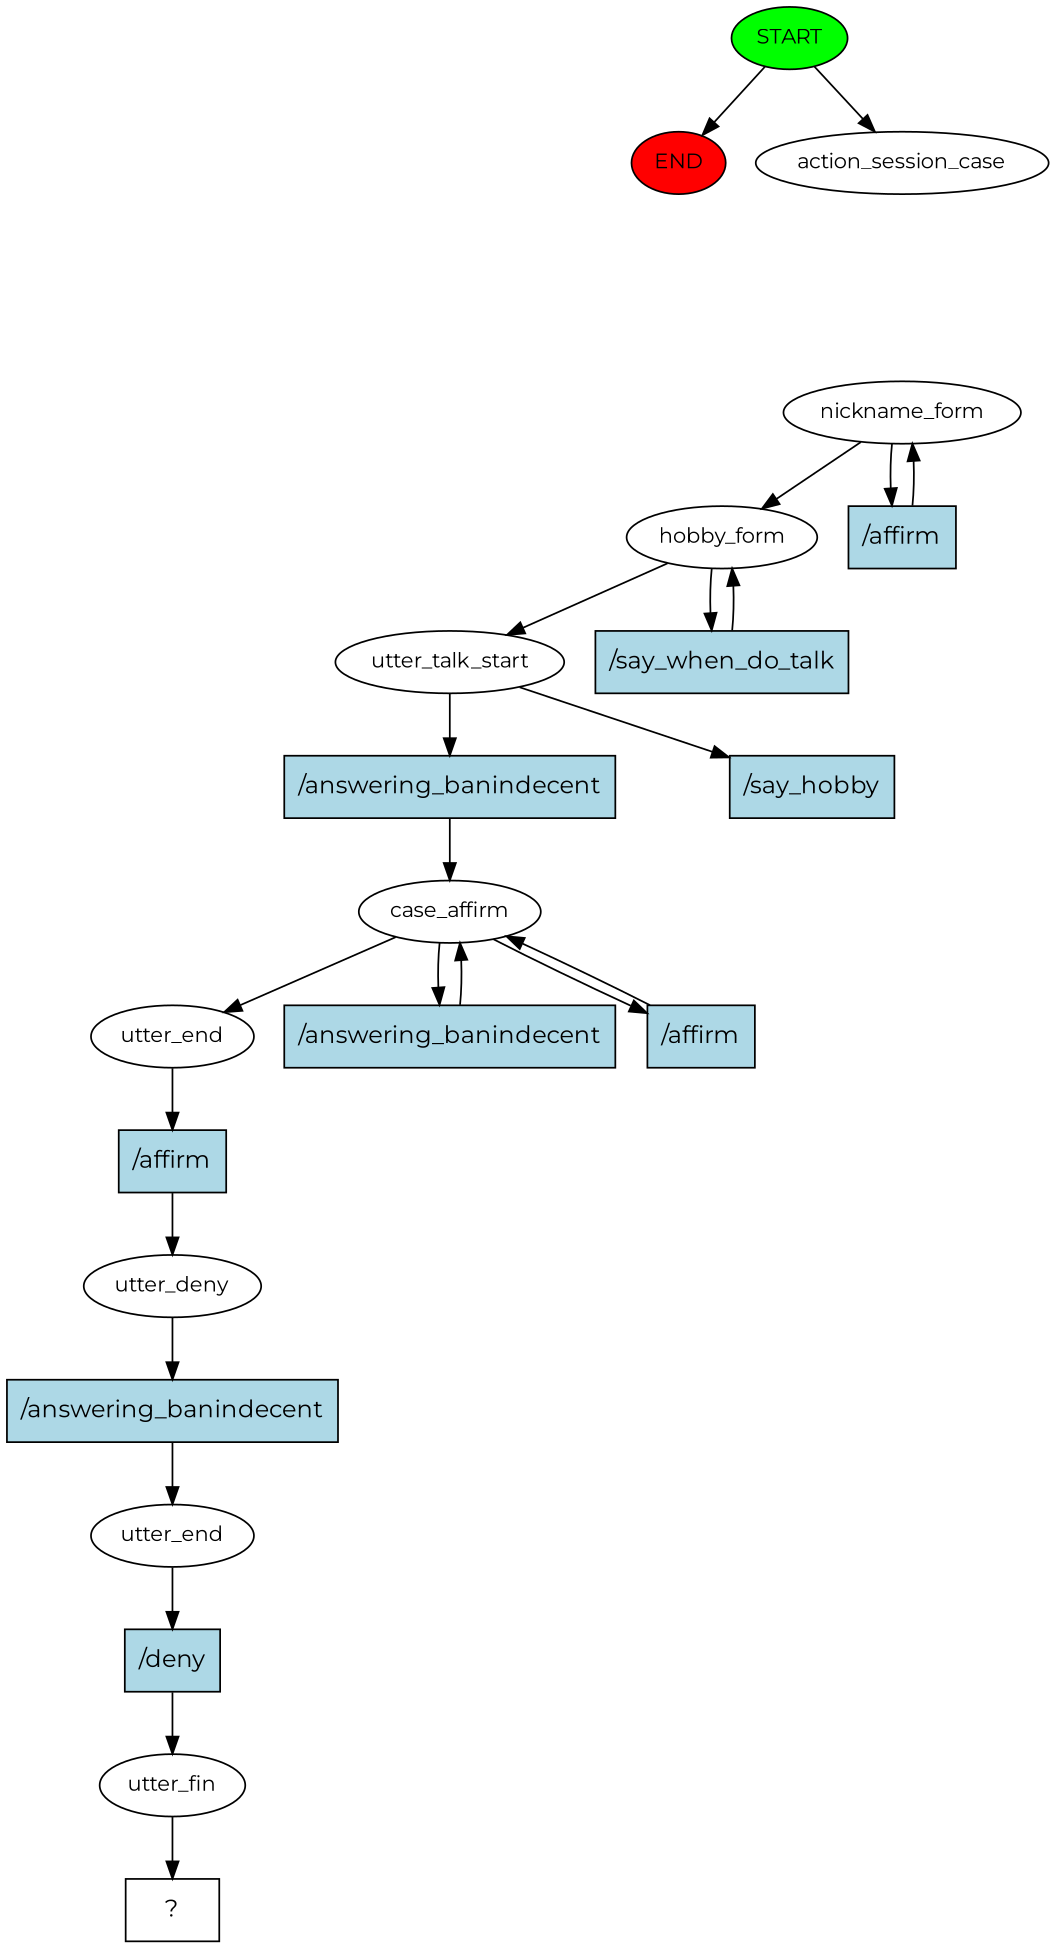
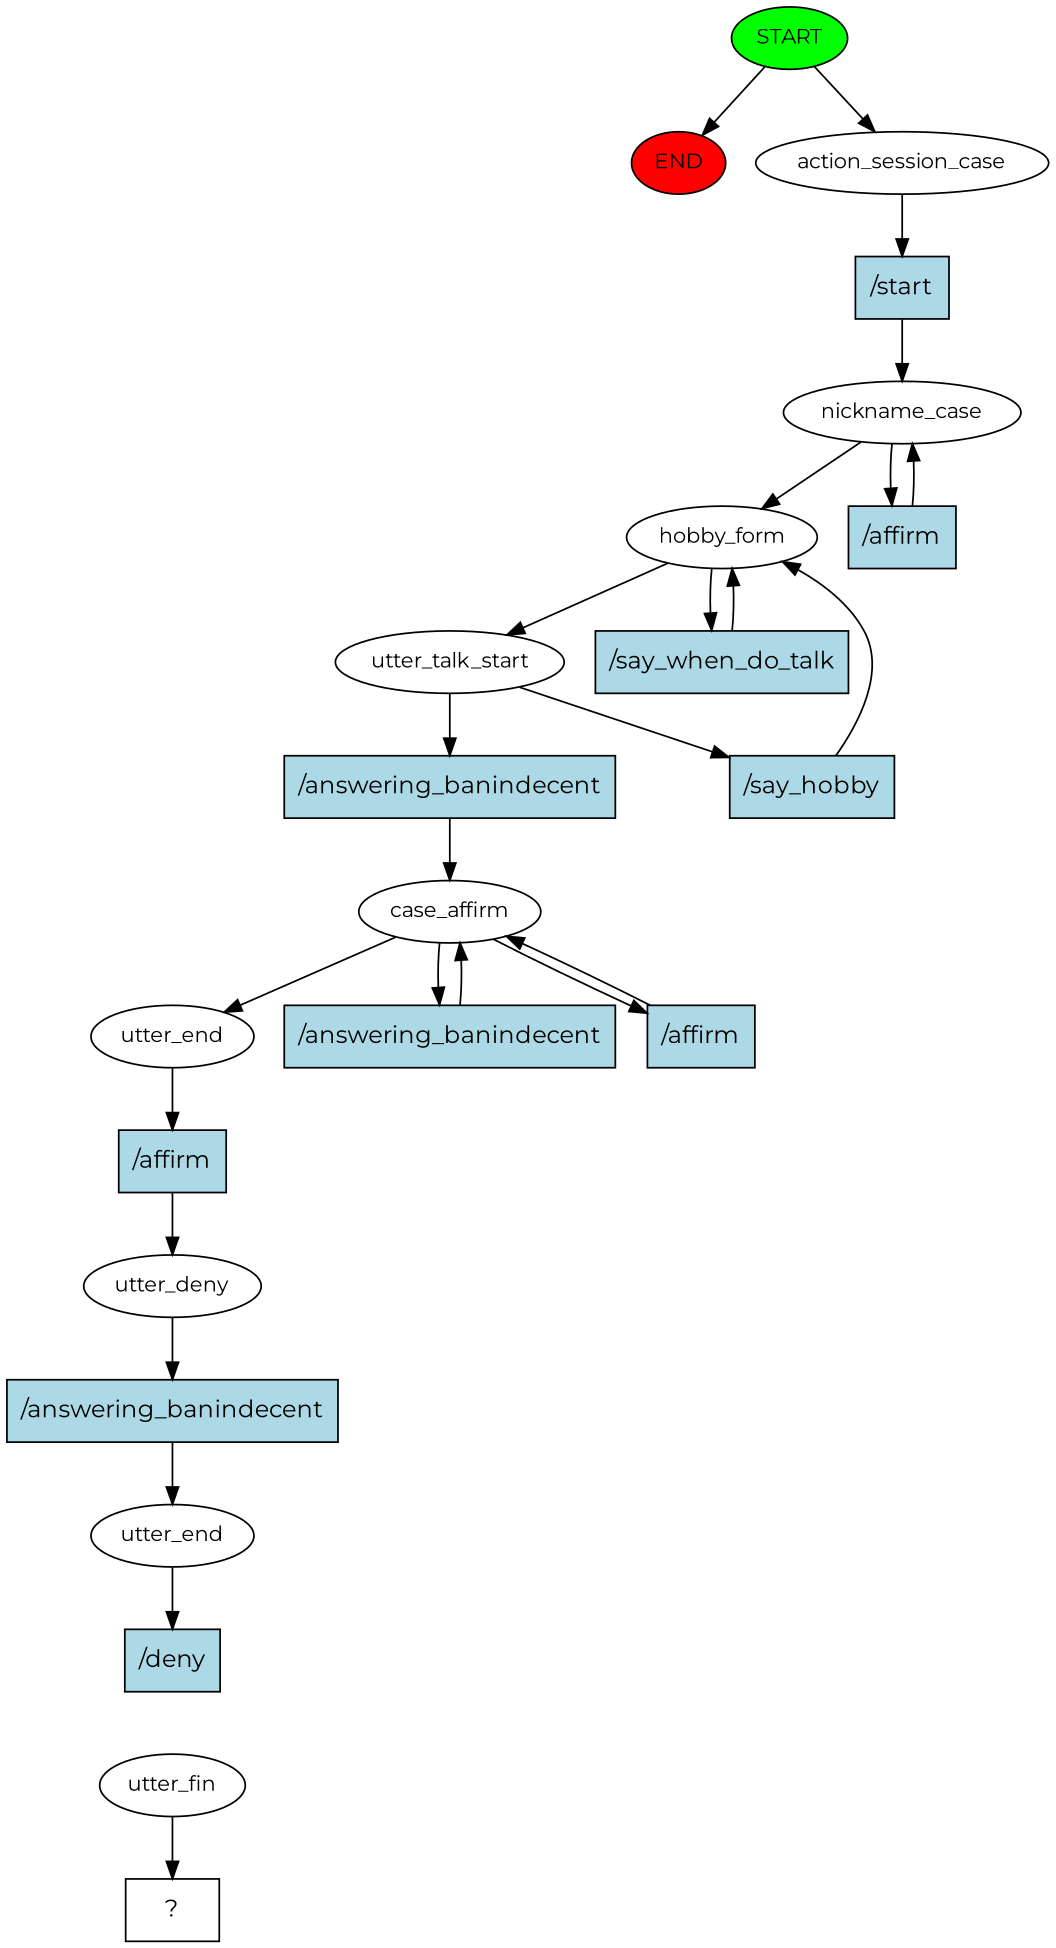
node "/start": added
node "nickname_form": label "nickname_form" -> "nickname_case"
edge "/say_hobby" -> "hobby_form": added
edge "/deny" -> "utter_fin": removed
